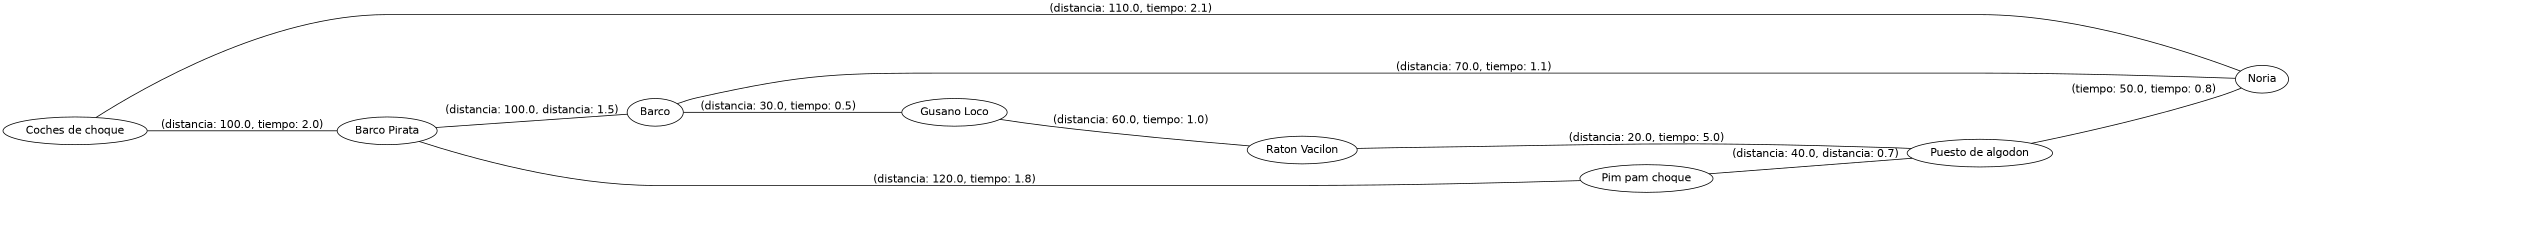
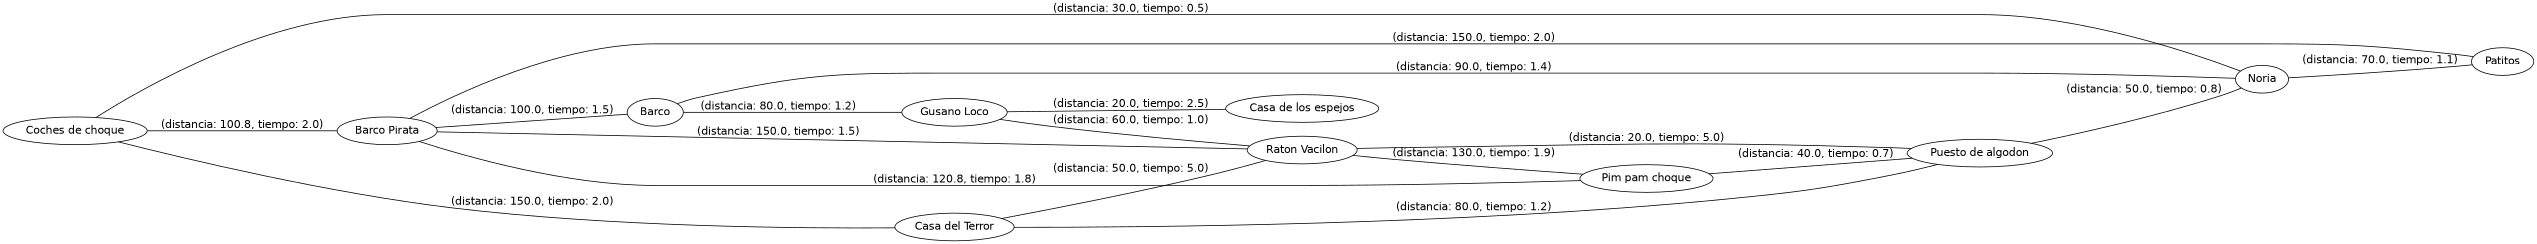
edge "Noria" -- "Coches de choque": label "(distancia: 110.0, tiempo: 2.1)" -> "(distancia: 30.0, tiempo: 0.5)"
node "Patitos": added
edge "Noria" -- "Barco": label "(distancia: 70.0, tiempo: 1.1)" -> "(distancia: 90.0, tiempo: 1.4)"
edge "Noria" -- "Puesto de algodon": label "(tiempo: 50.0, tiempo: 0.8)" -> "(distancia: 50.0, tiempo: 0.8)"
edge "Barco" -- "Gusano Loco": label "(distancia: 30.0, tiempo: 0.5)" -> "(distancia: 80.0, tiempo: 1.2)"
node "Casa de los espejos": added
edge "Barco" -- "Barco Pirata": label "(distancia: 100.0, distancia: 1.5)" -> "(distancia: 100.0, tiempo: 1.5)"
edge "Coches de choque" -- "Barco Pirata": label "(distancia: 100.0, tiempo: 2.0)" -> "(distancia: 100.8, tiempo: 2.0)"
edge "Barco Pirata" -- "Raton Vacilon": added, label "(distancia: 150.0, tiempo: 1.5)"
edge "Puesto de algodon" -- "Pim pam choque": label "(distancia: 40.0, distancia: 0.7)" -> "(distancia: 40.0, tiempo: 0.7)"
edge "Raton Vacilon" -- "Pim pam choque": added, label "(distancia: 130.0, tiempo: 1.9)"
edge "Barco Pirata" -- "Pim pam choque": label "(distancia: 120.0, tiempo: 1.8)" -> "(distancia: 120.8, tiempo: 1.8)"
node "Casa del Terror": added
